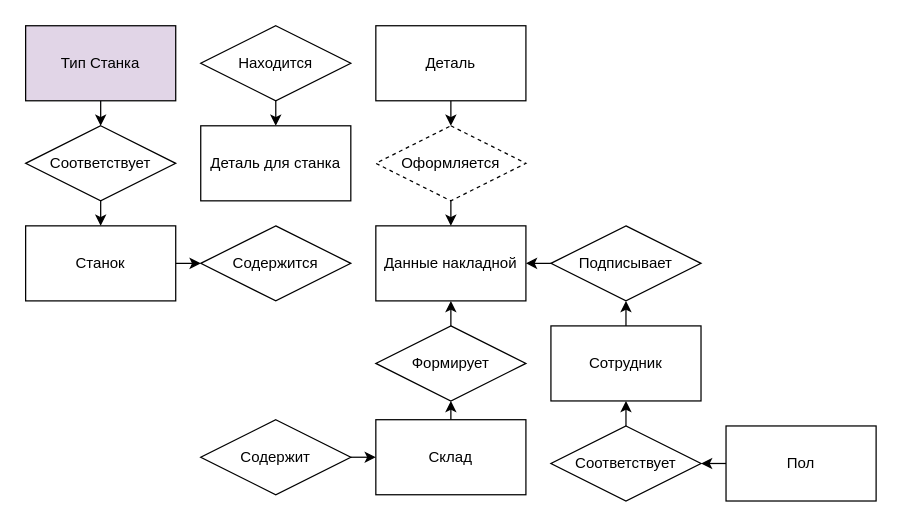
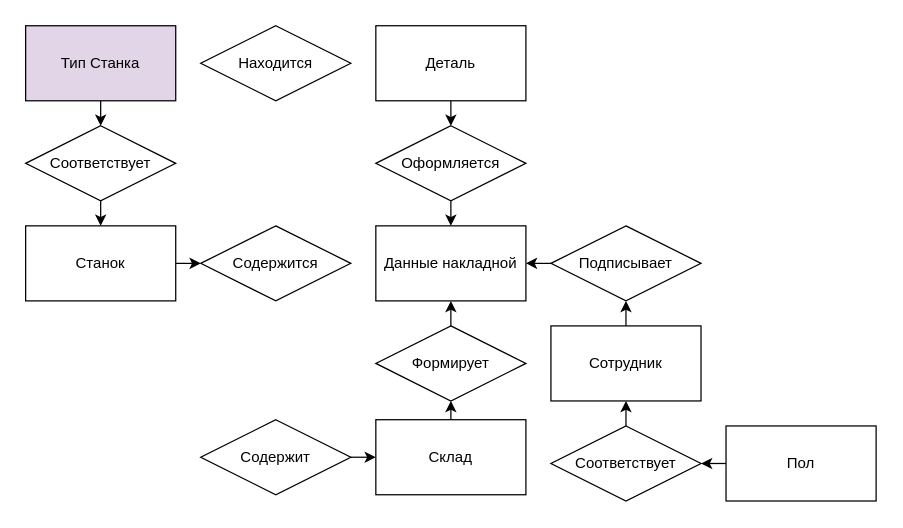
edge "Находится" -> "Деталь для станка": removed
node "Деталь для станка": removed
node "Оформляется": style dashed -> solid
